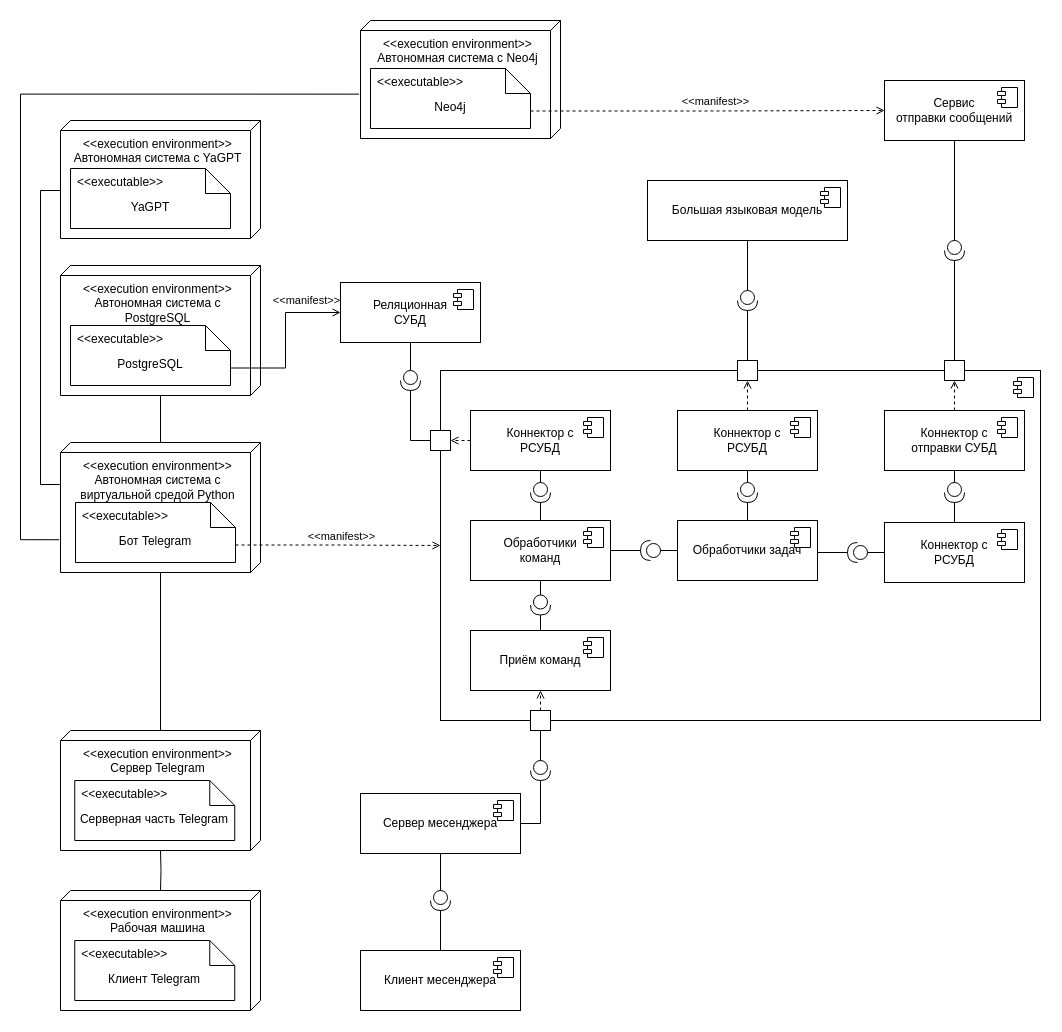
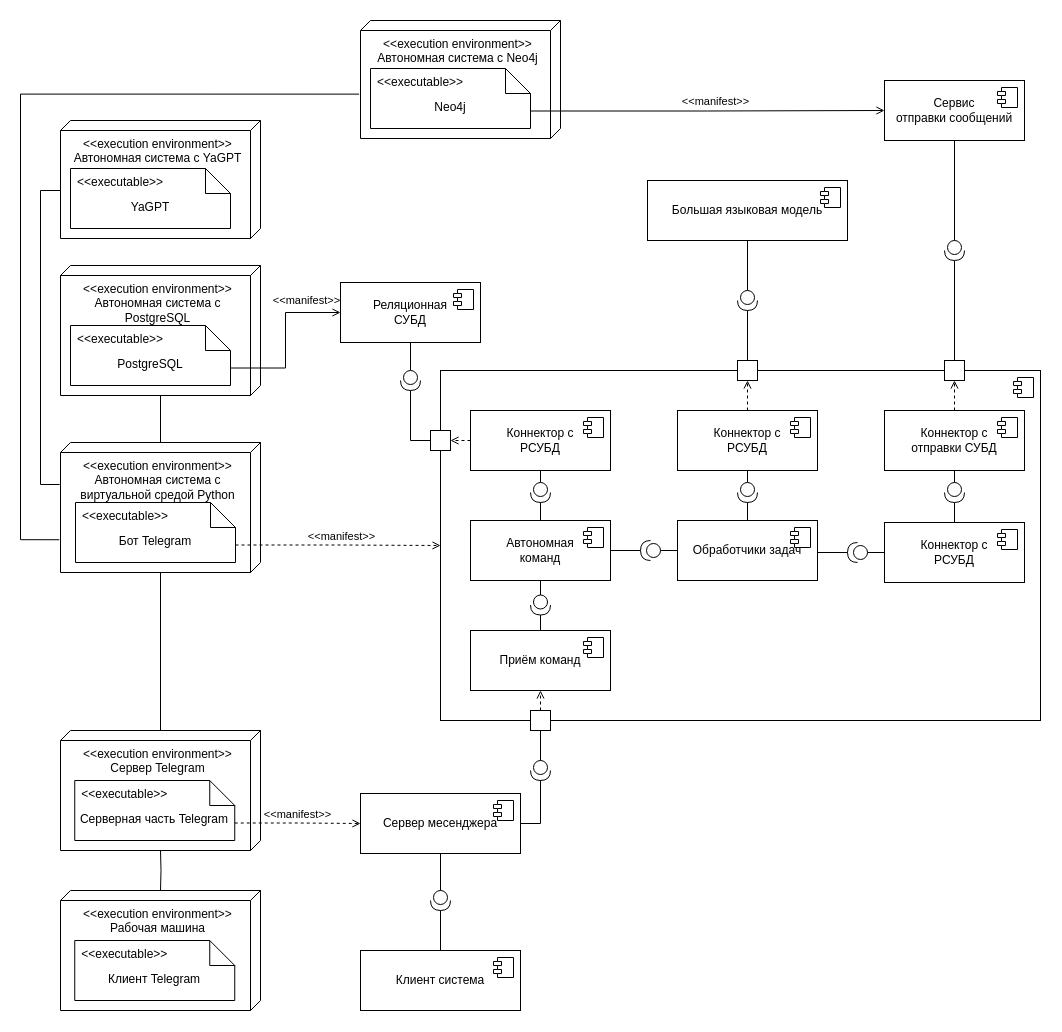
edge "Neo4j" -> "Сервис отправки сообщений": style dashed -> solid
node "Обработчики команд": label "Обработчики команд" -> "Автономная команд"
edge "Серверная часть Telegram" -> "Сервер месенджера": added, label "<<manifest>>"
node "Клиент месенджера": label "Клиент месенджера" -> "Клиент система"
